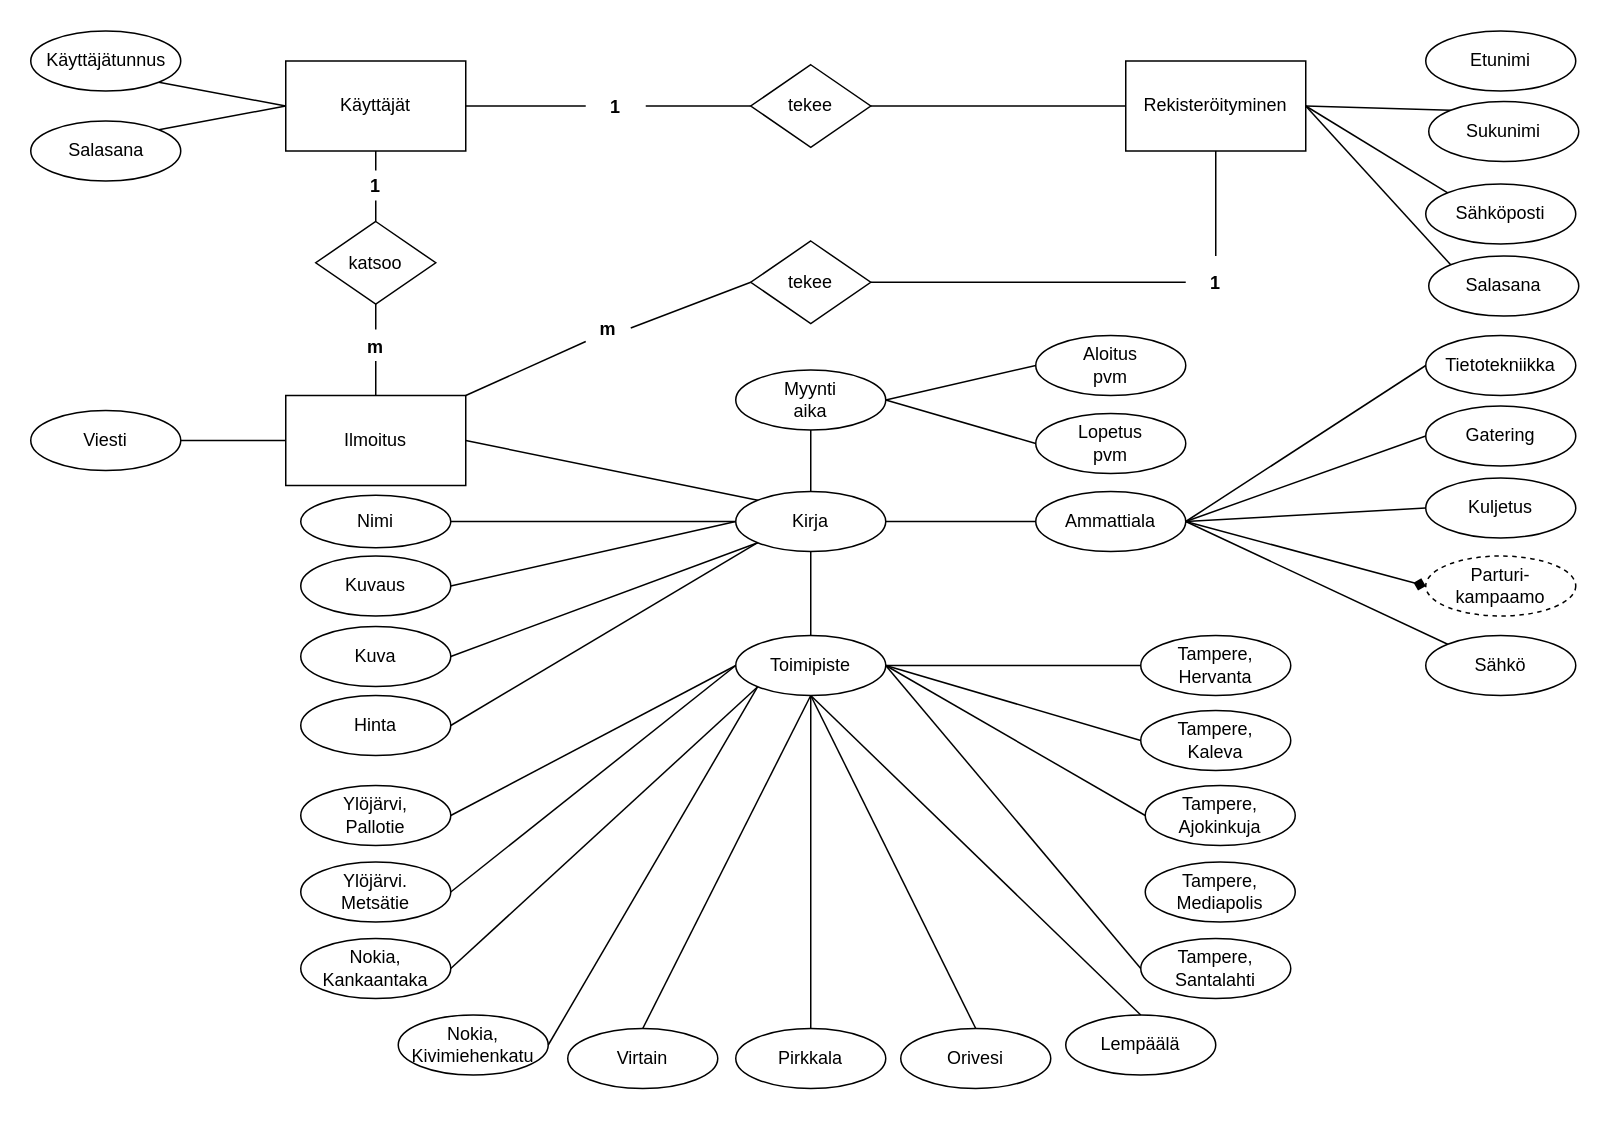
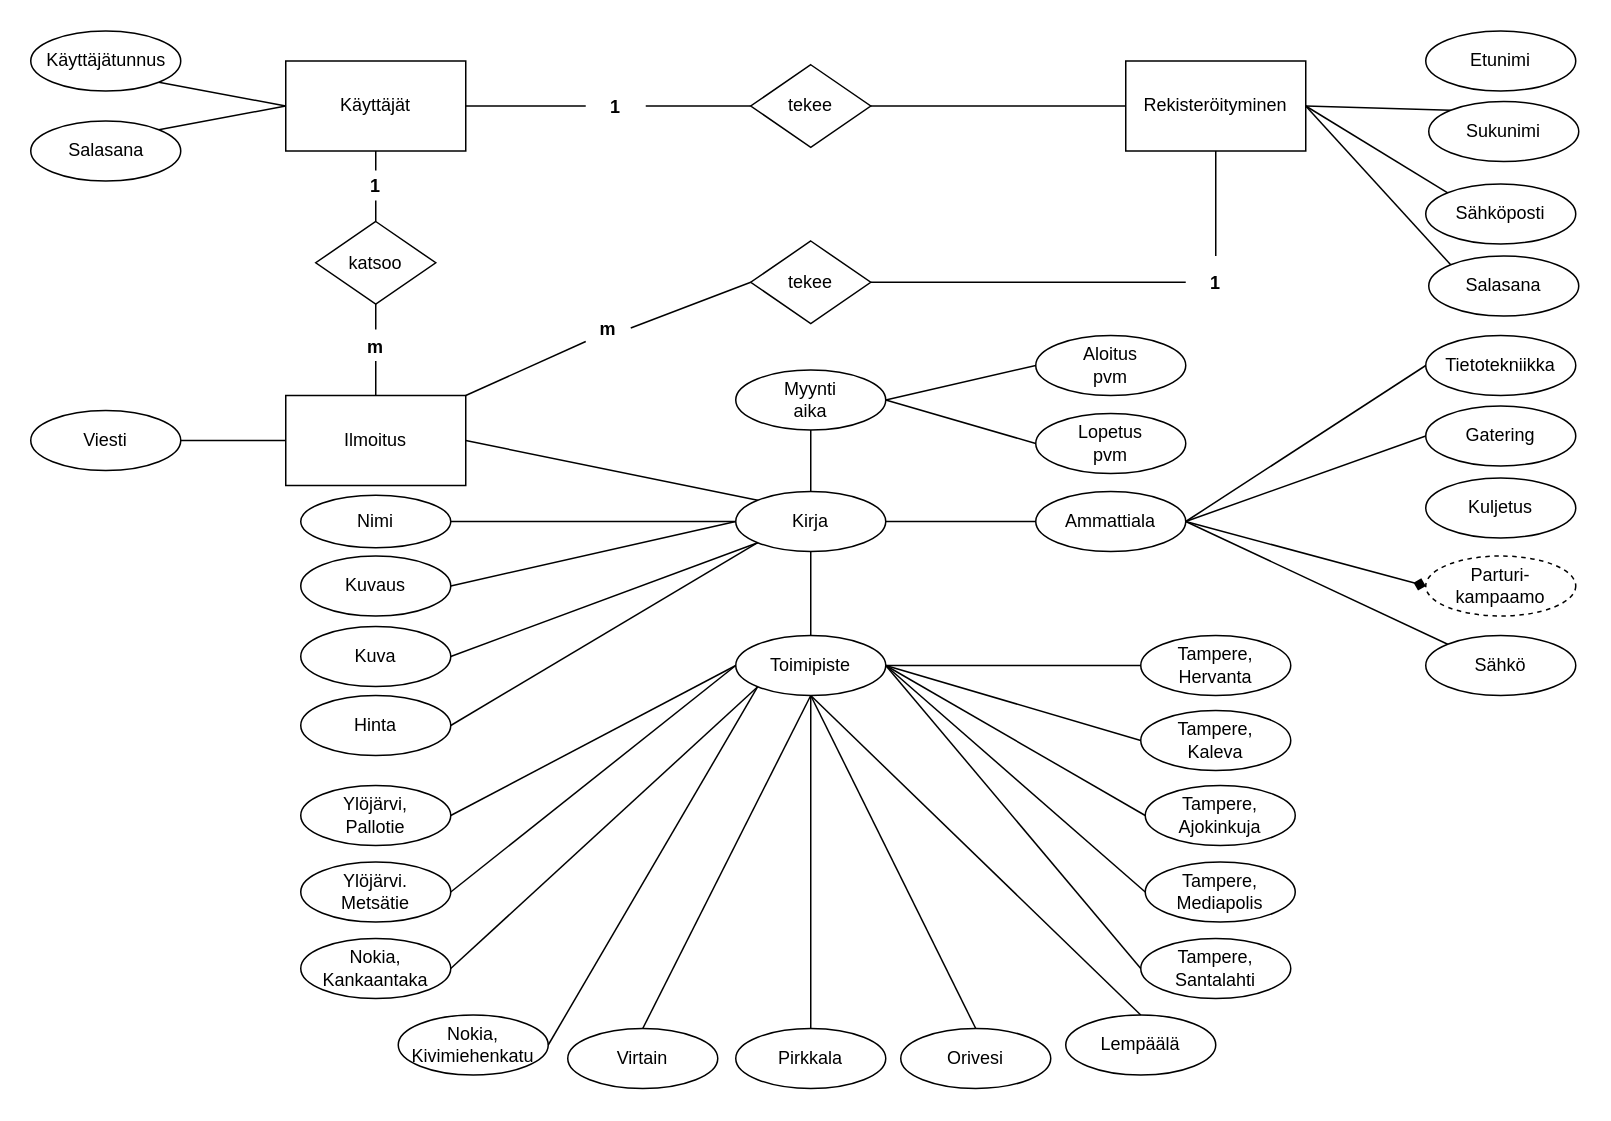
edge "Kuljetus" -- "Ammattiala": removed
edge "Toimipiste" -- "Tampere, Mediapolis": added
